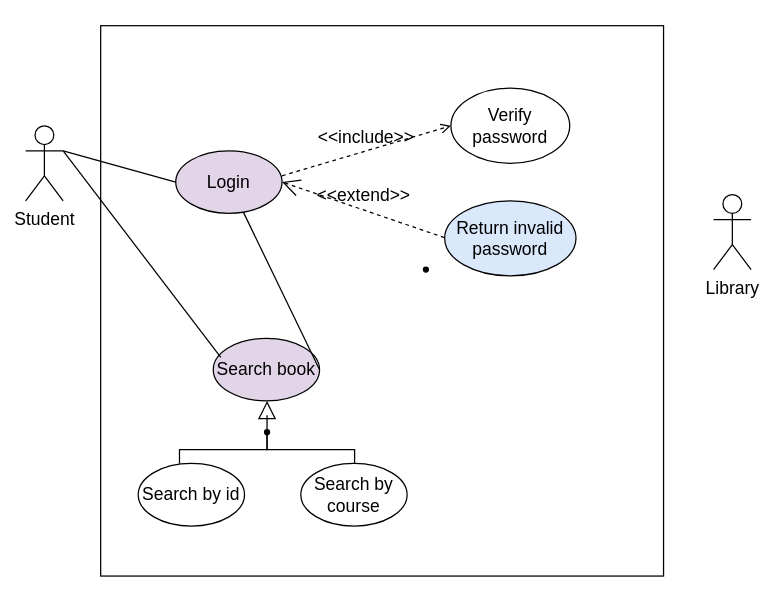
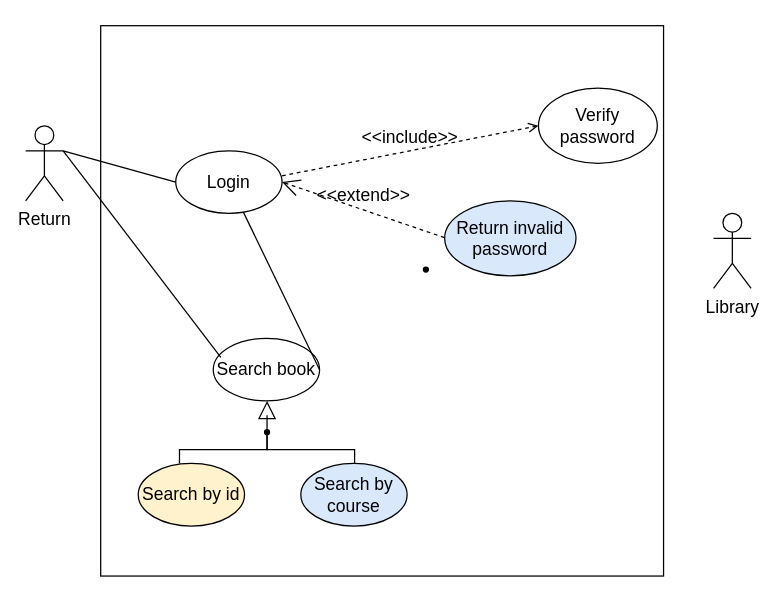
node "Verify password": moved (510, 126) -> (598, 126)
node "Login": fillcolor #e1d5e7 -> #ffffff
node "Student": label "Student" -> "Return"
node "Library": moved (732, 232) -> (732, 251)
node "Search book": fillcolor #e1d5e7 -> #ffffff
node "Search by id": fillcolor #ffffff -> #fff2cc
node "Search by course": fillcolor #ffffff -> #dae8fc
